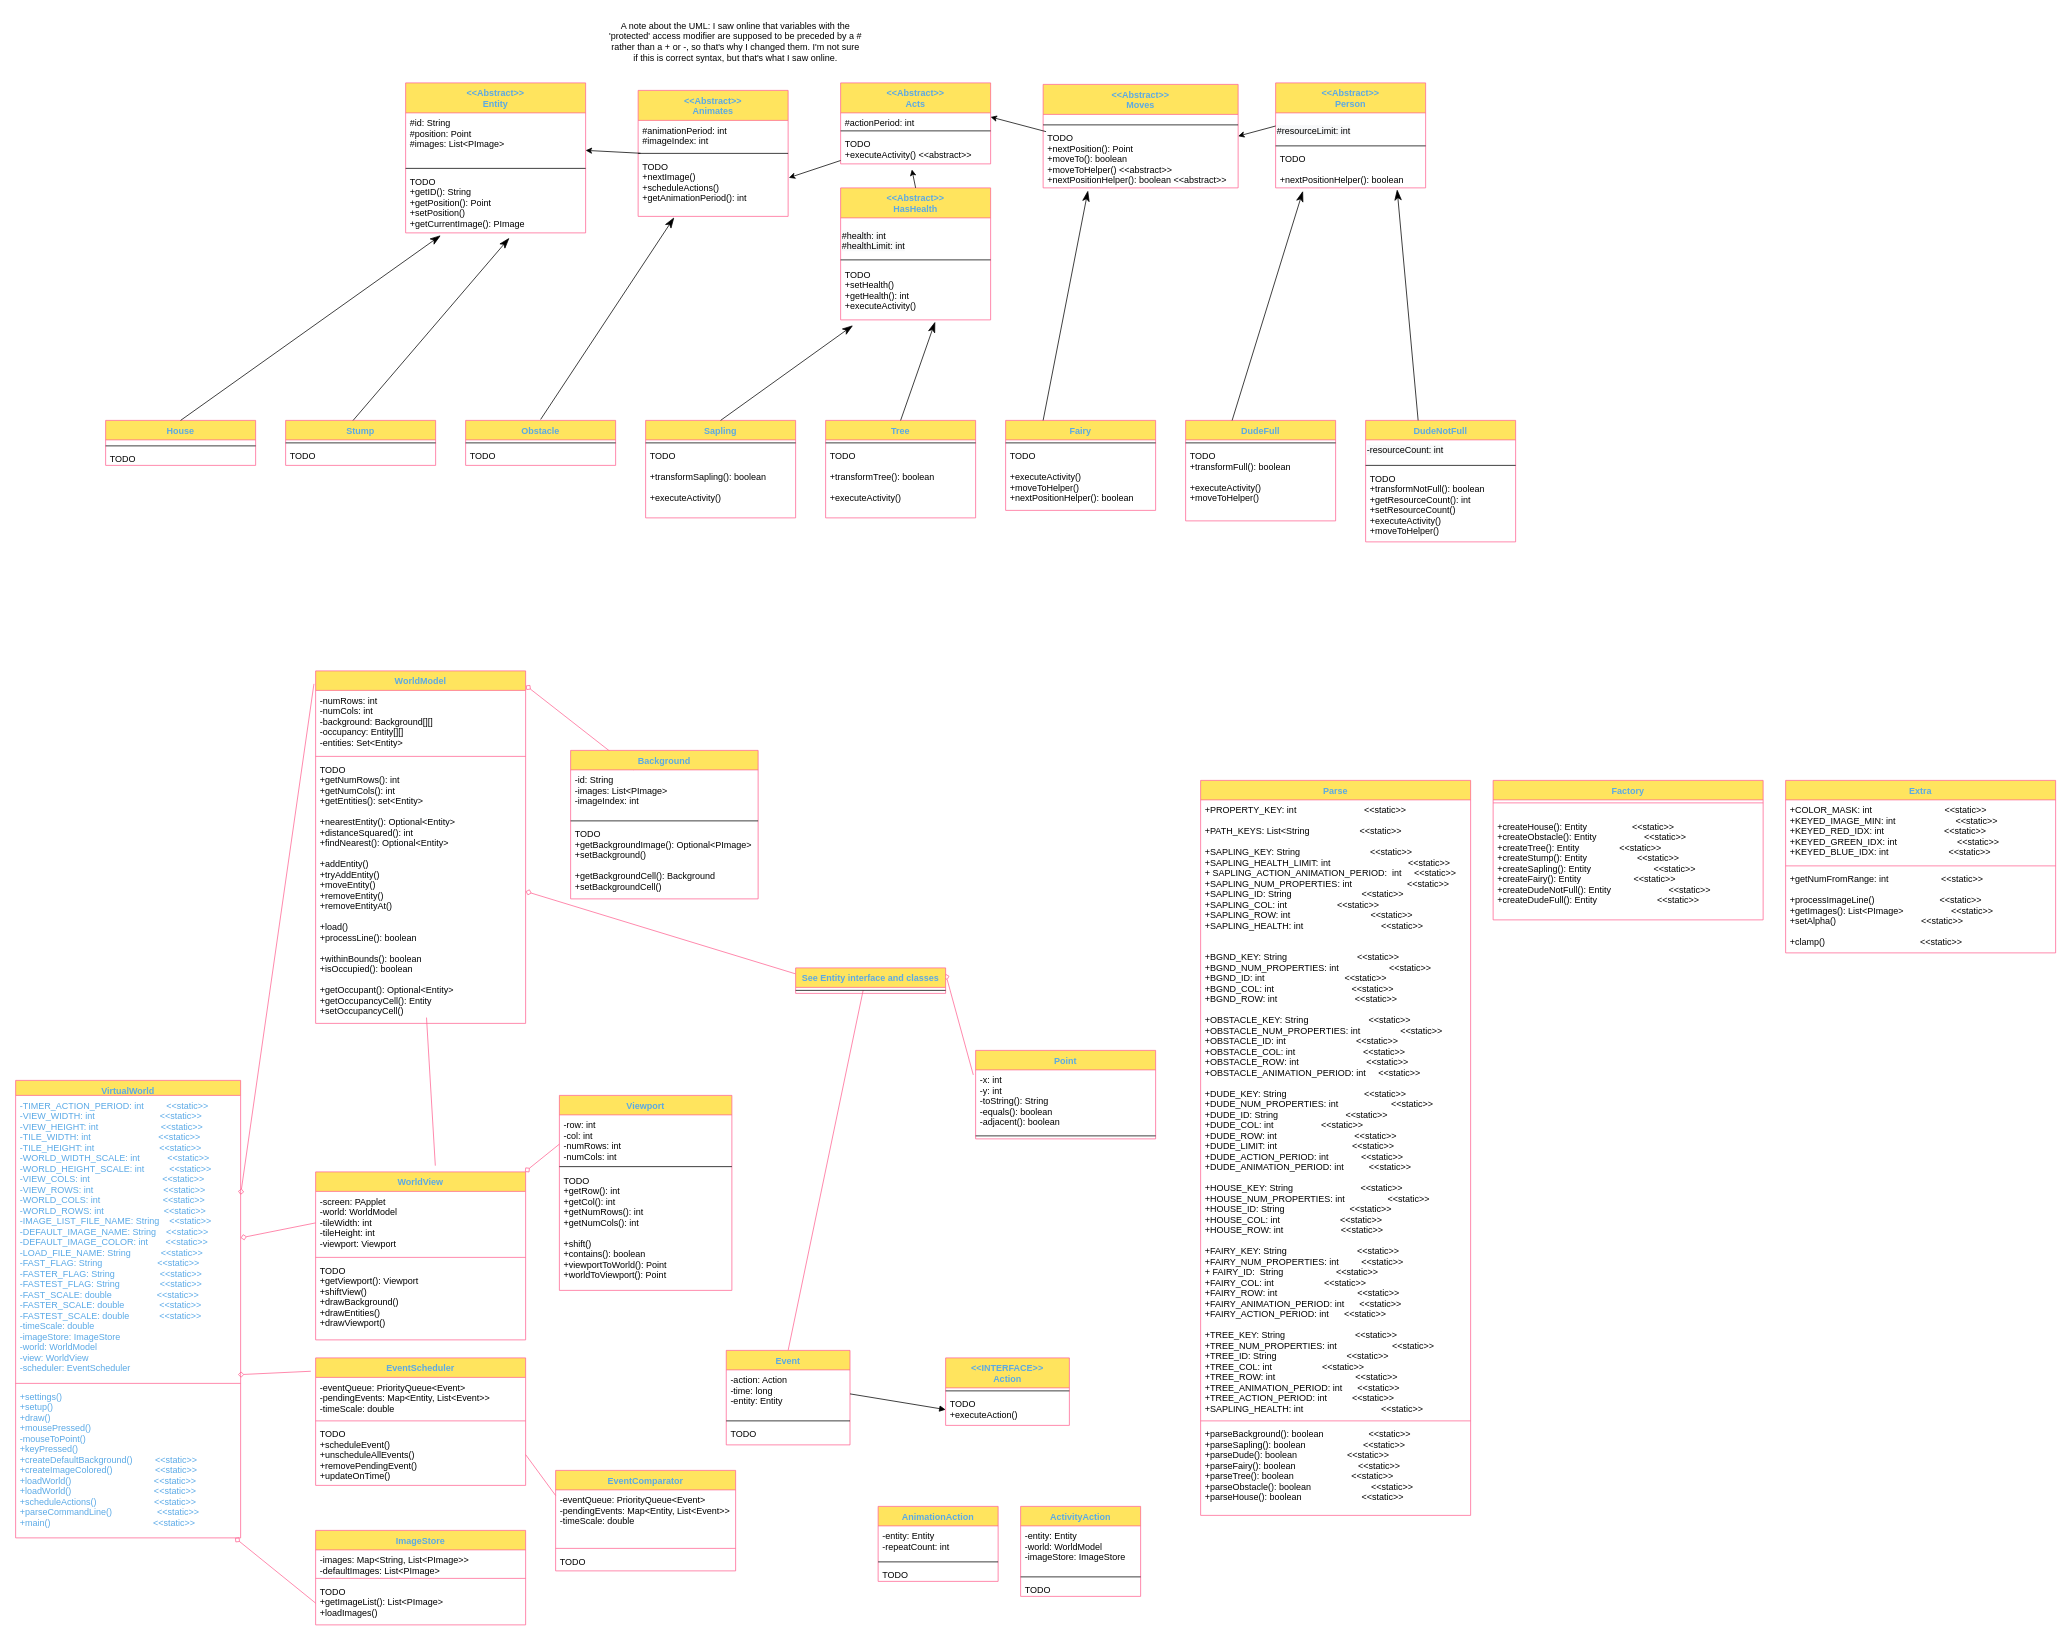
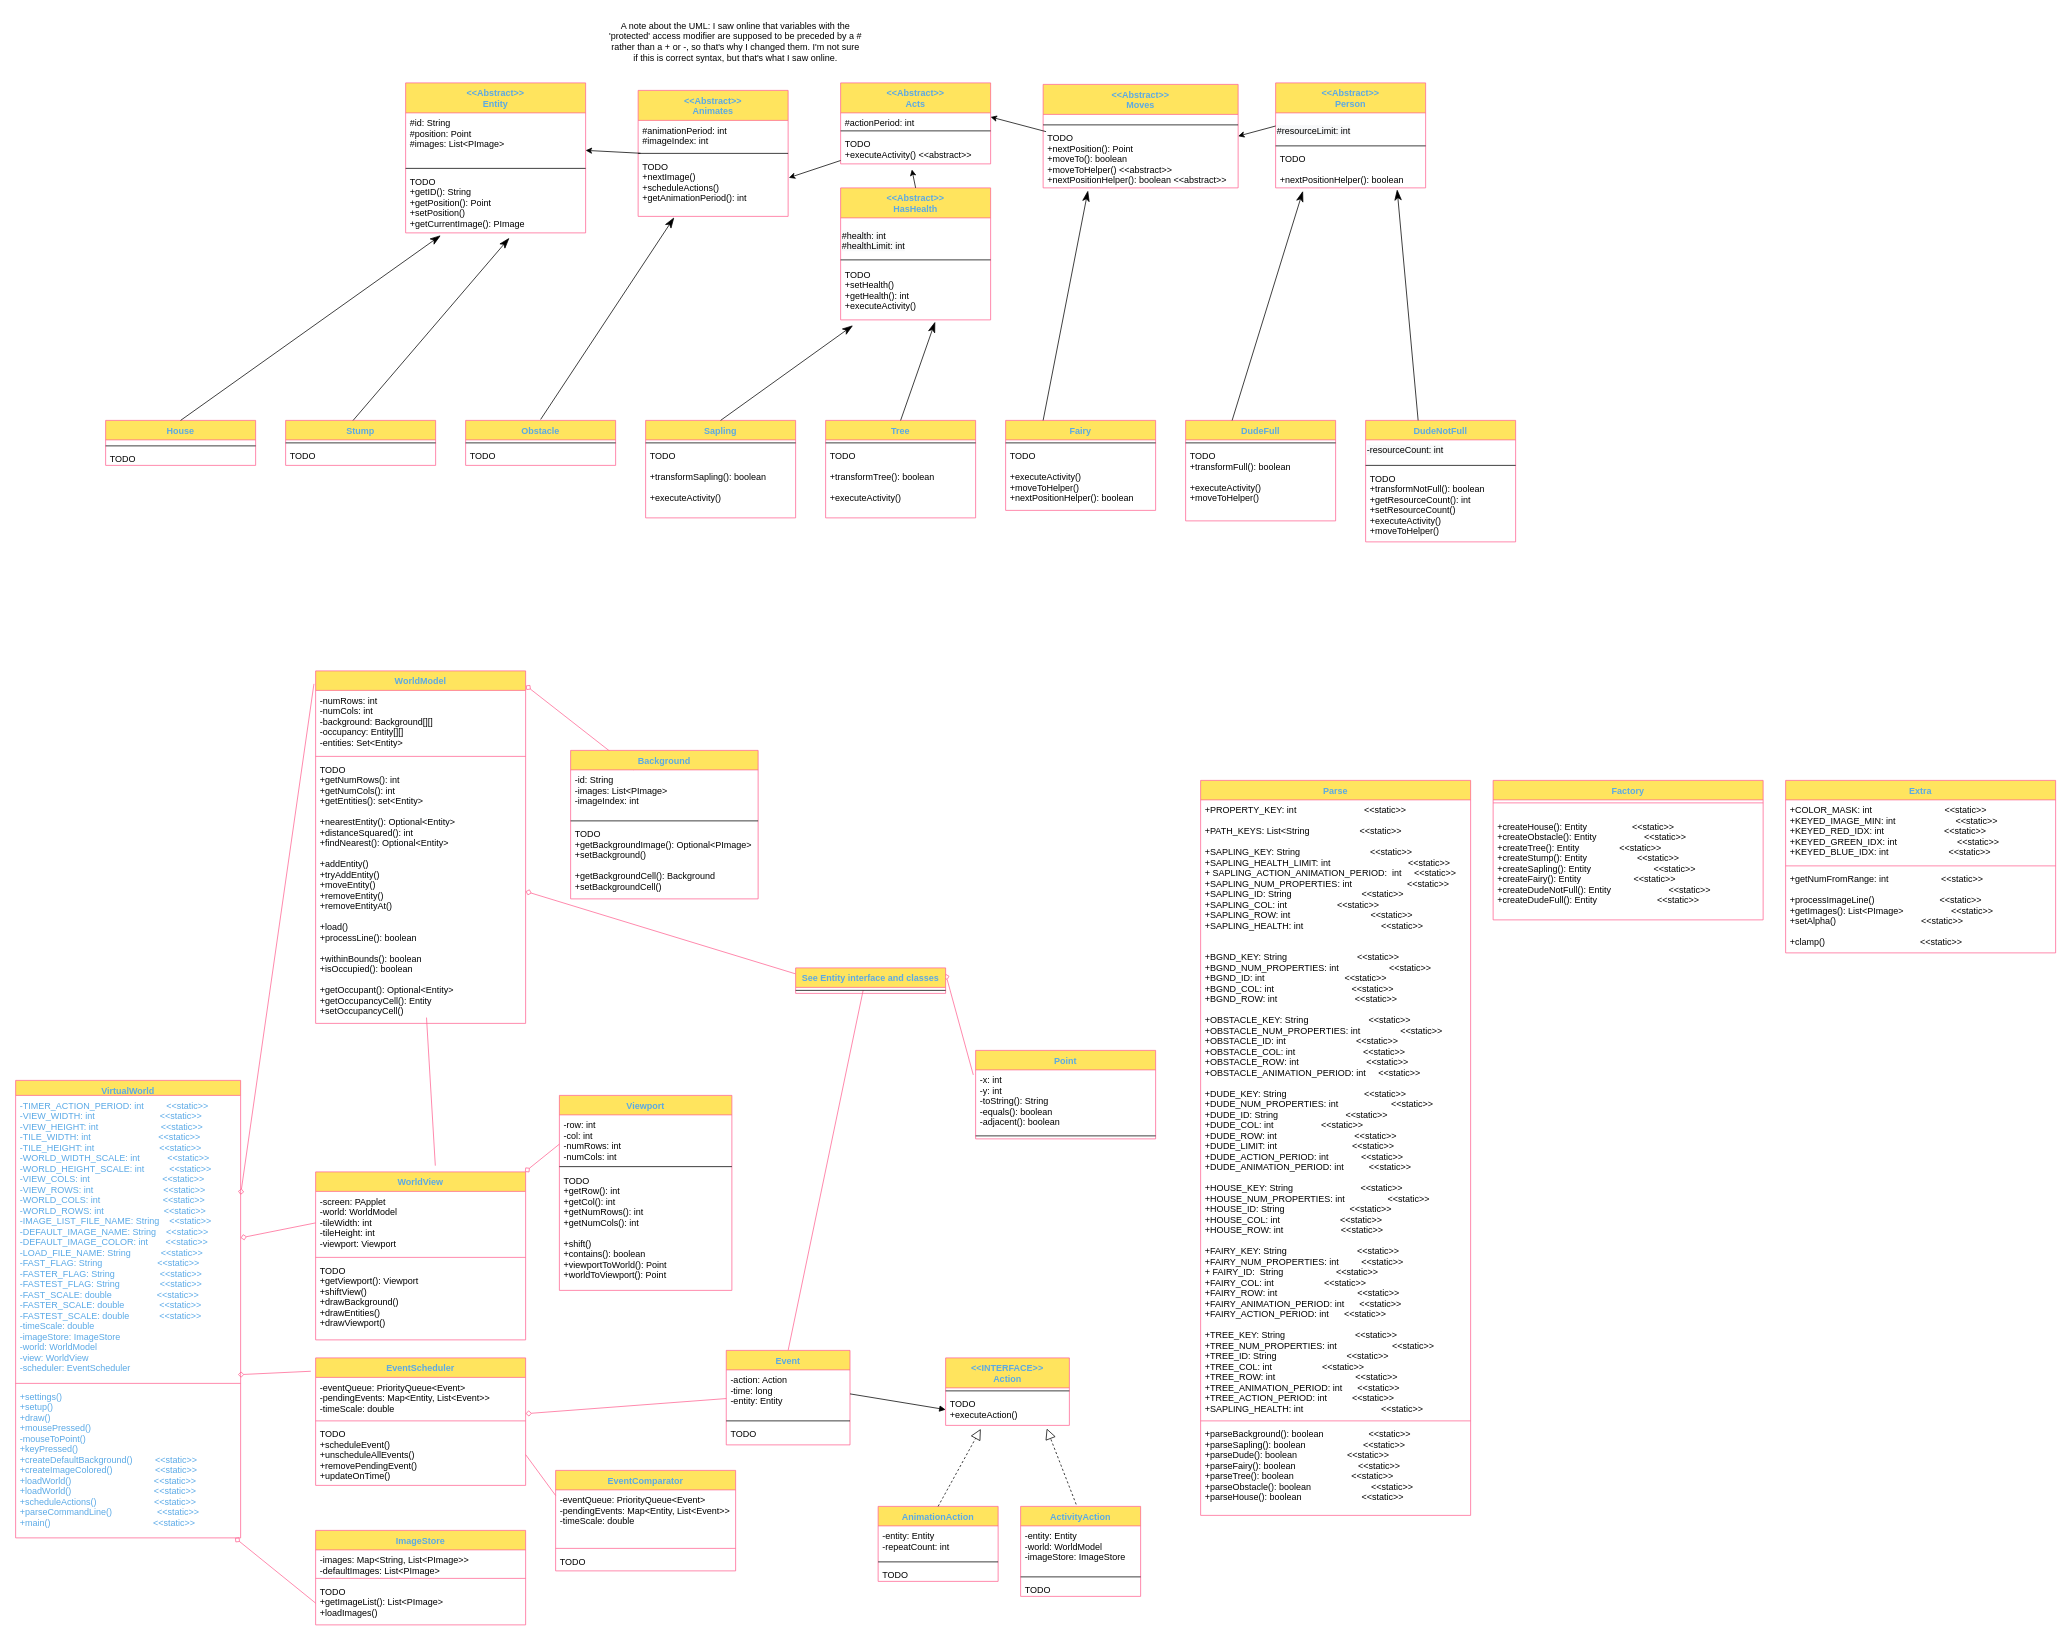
edge "-action: Action -time: long -entity: Entity" -> "EventScheduler": added
edge "ActivityAction" -> "TODO +executeAction()": added
edge "AnimationAction" -> "TODO +executeAction()": added
